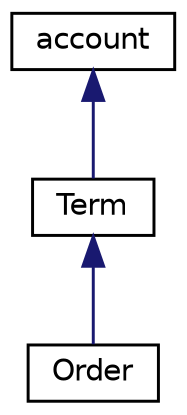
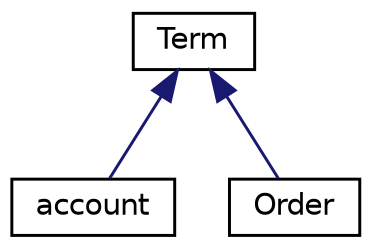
edge "Term" -> "account": reversed
